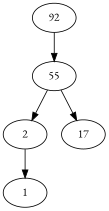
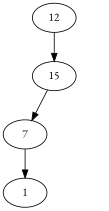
node "92": label "92" -> "12"
node "55": label "55" -> "15"
node "2": label "2" -> "7"
node "17": removed
